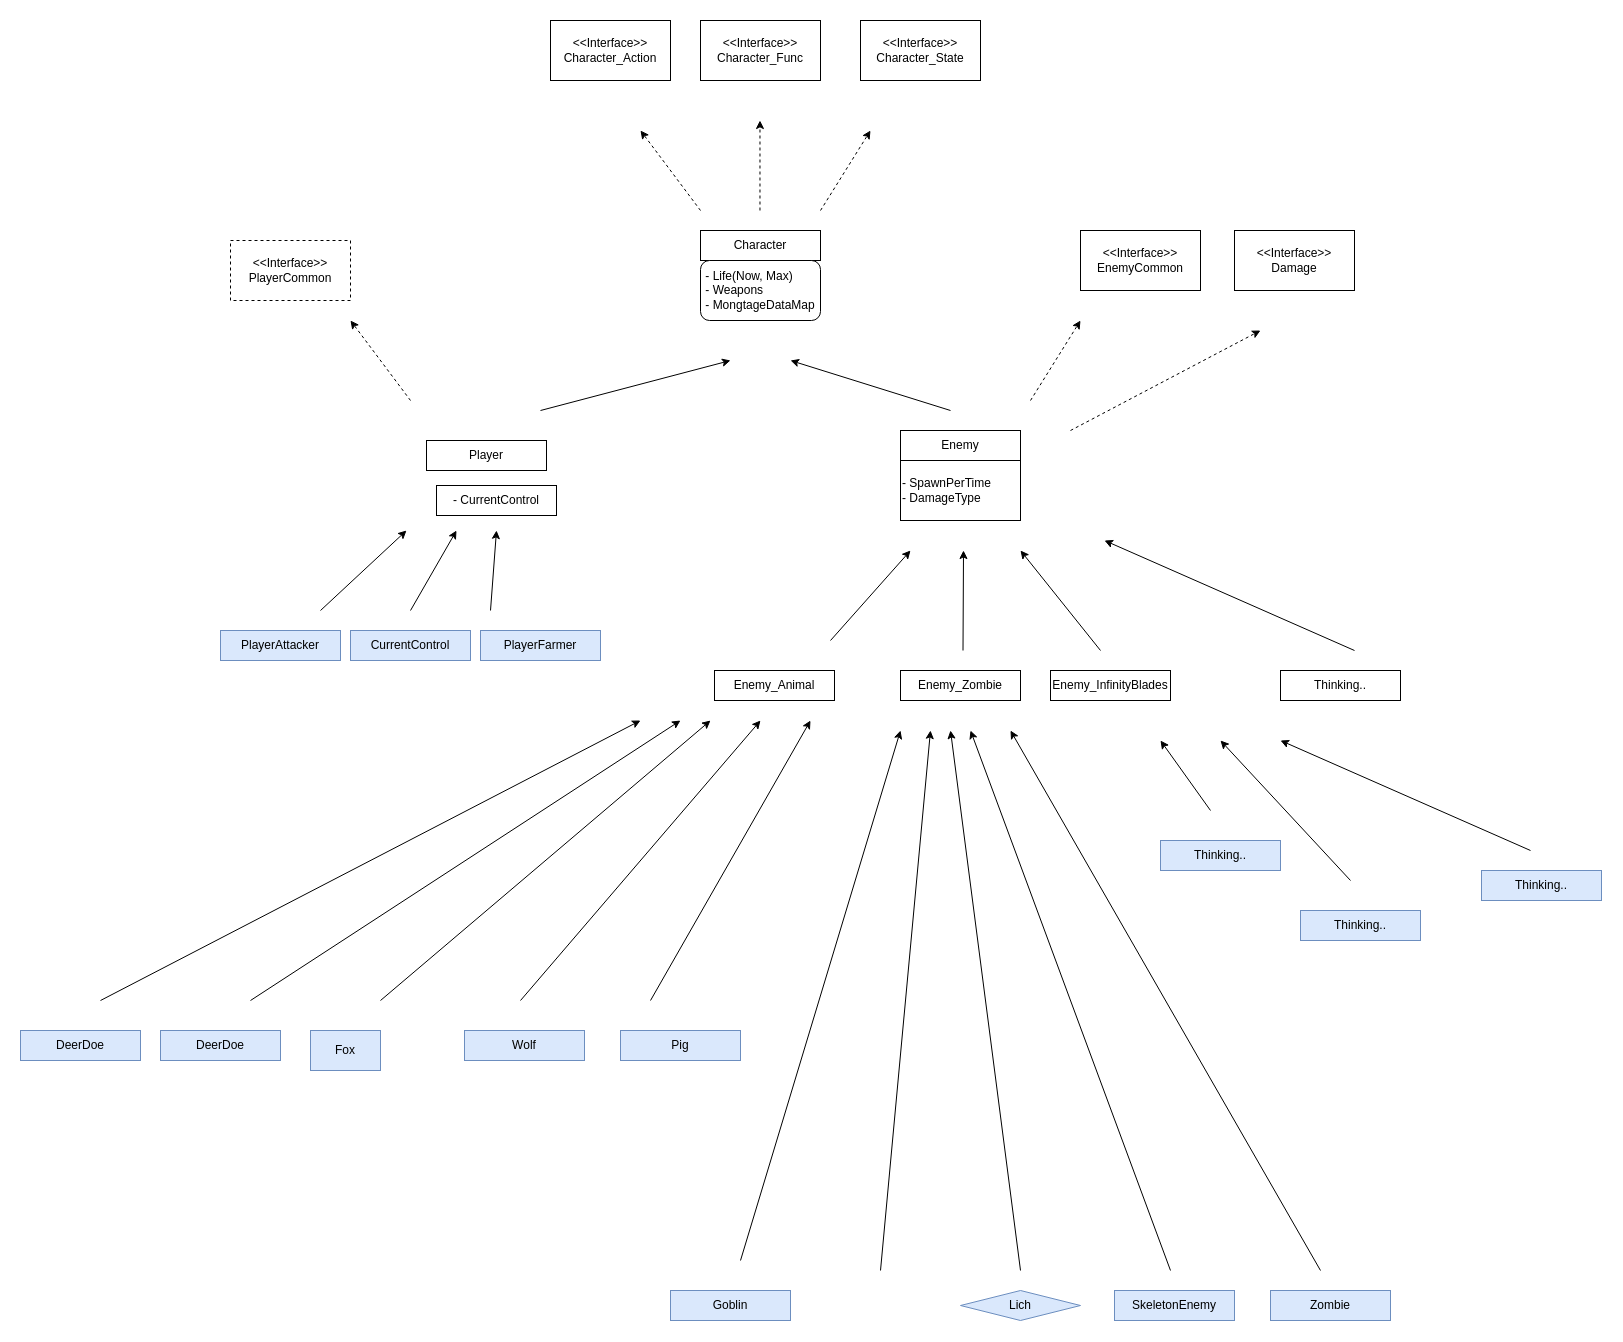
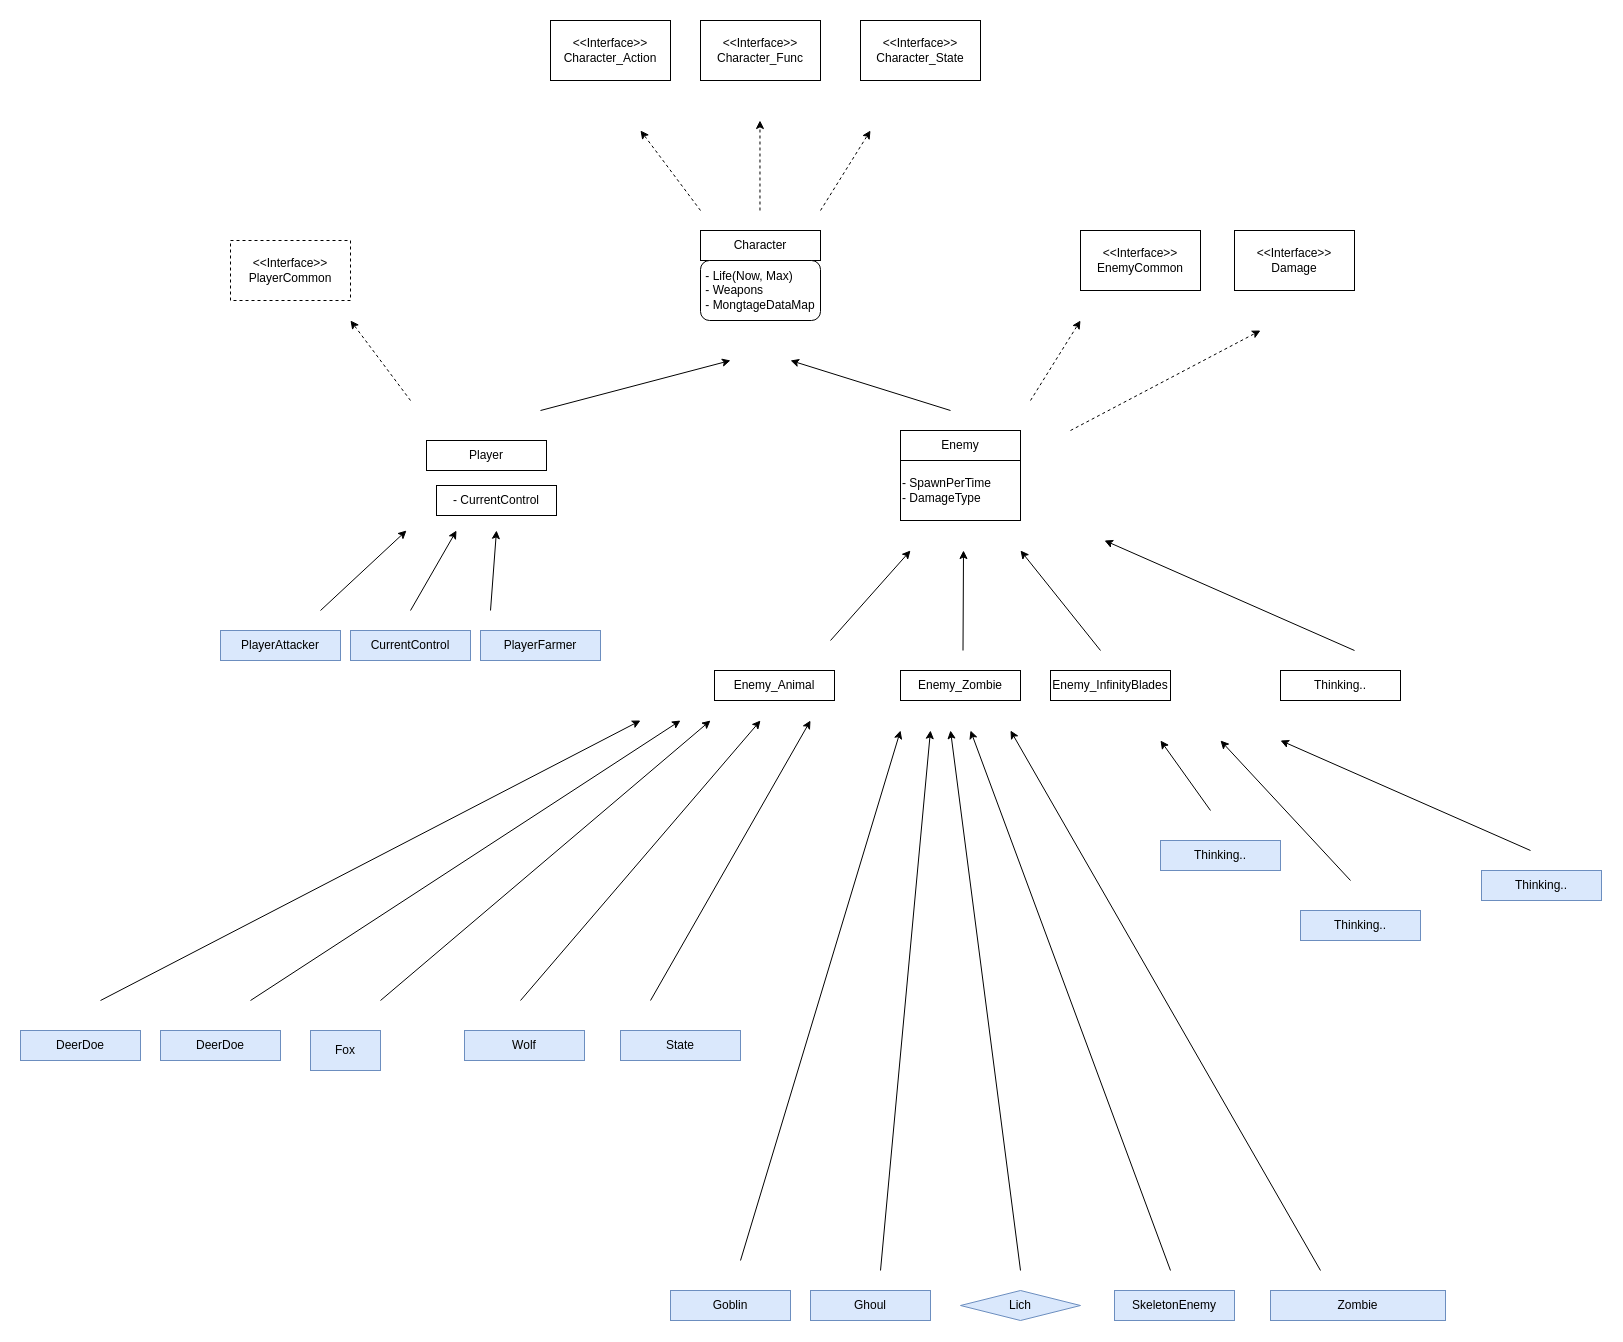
node "Pig": label "Pig" -> "State"
node "Ghoul": added
node "Zombie": size 120x30 -> 175x30
